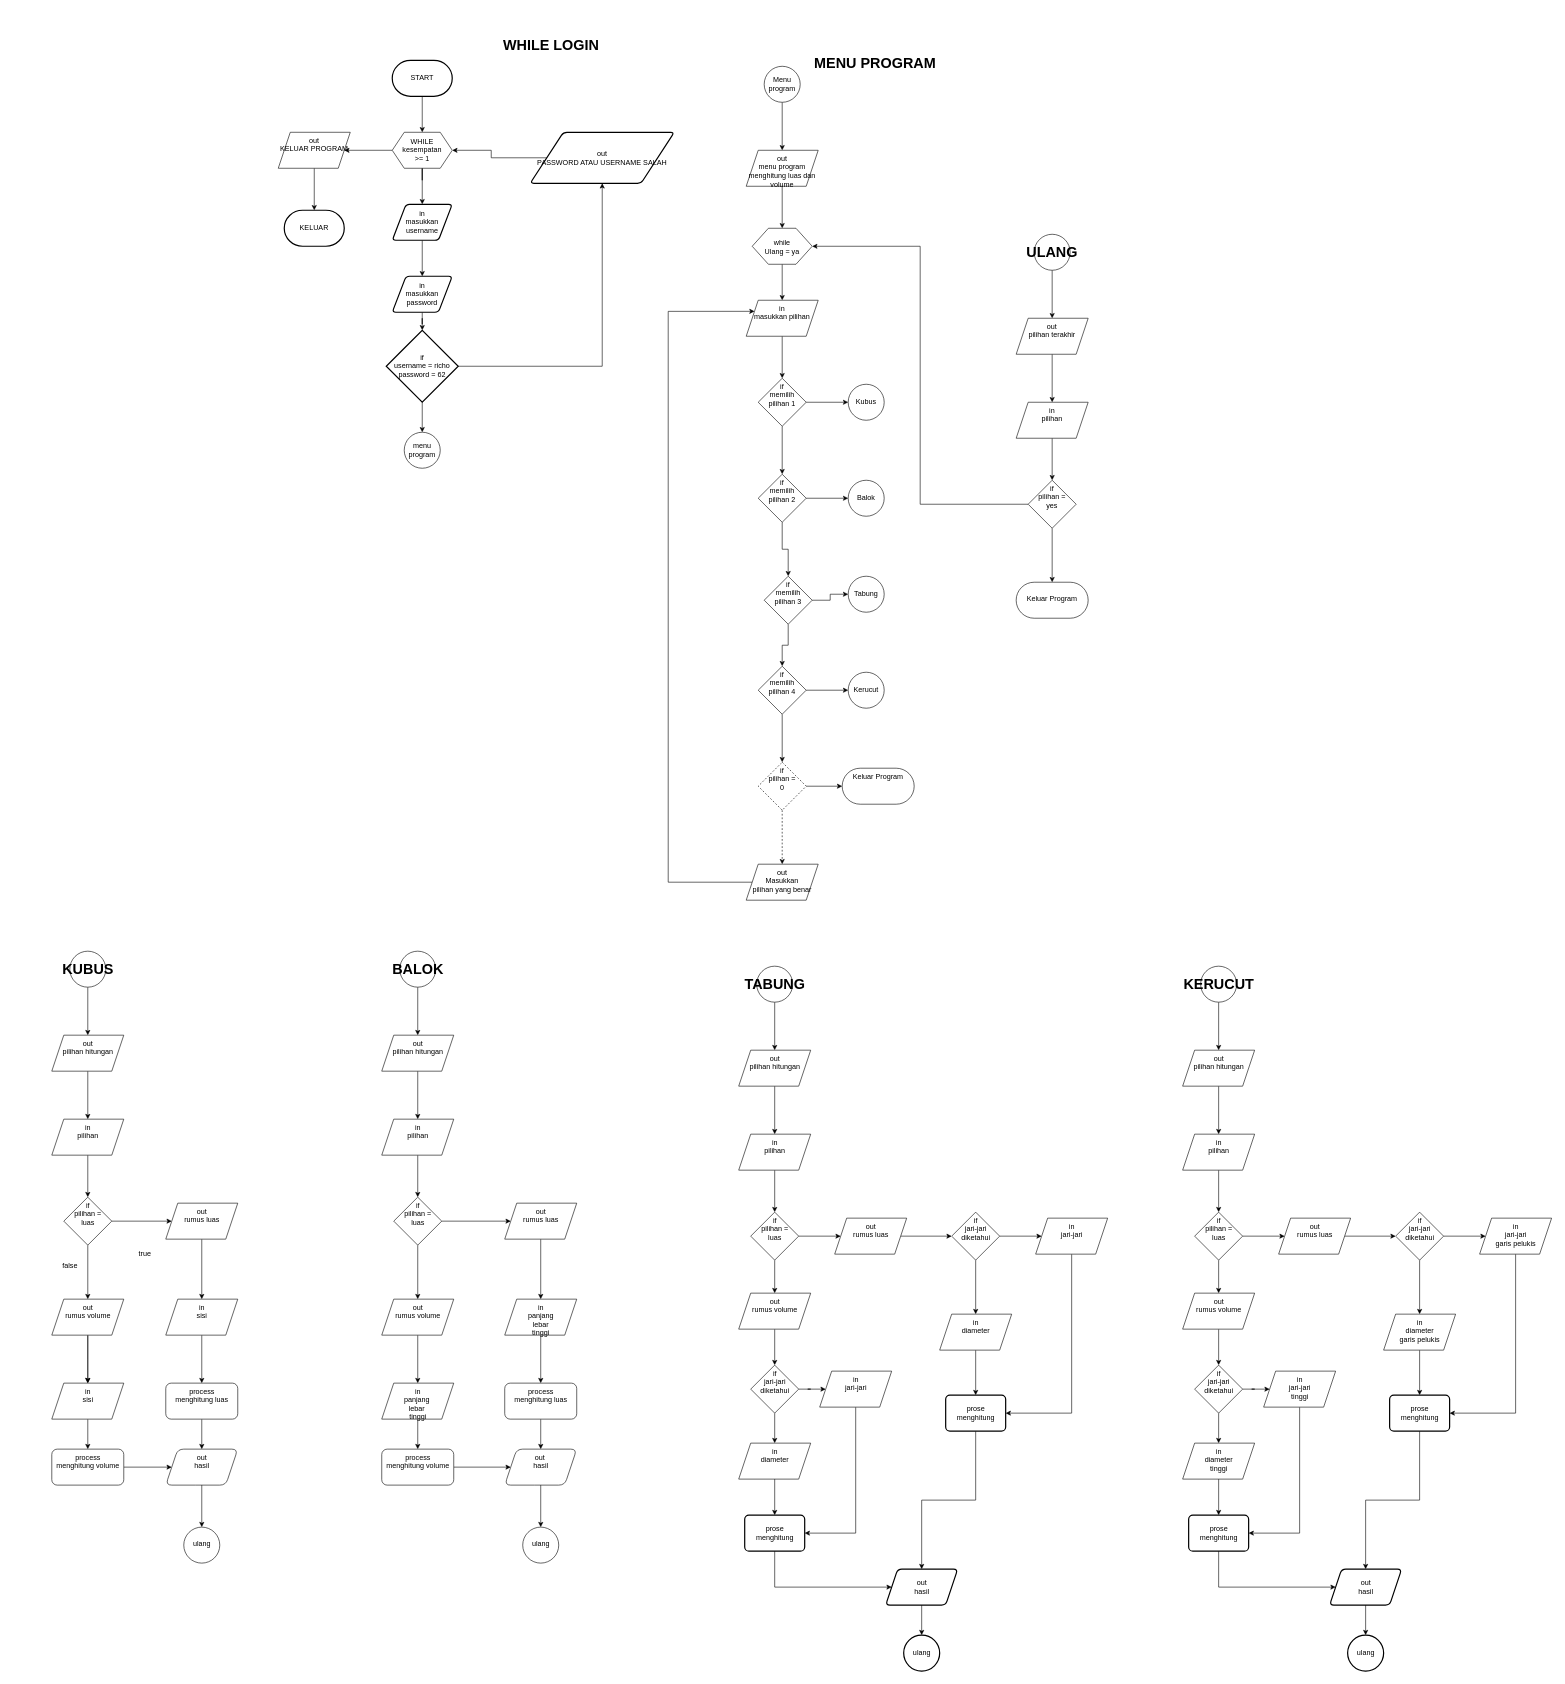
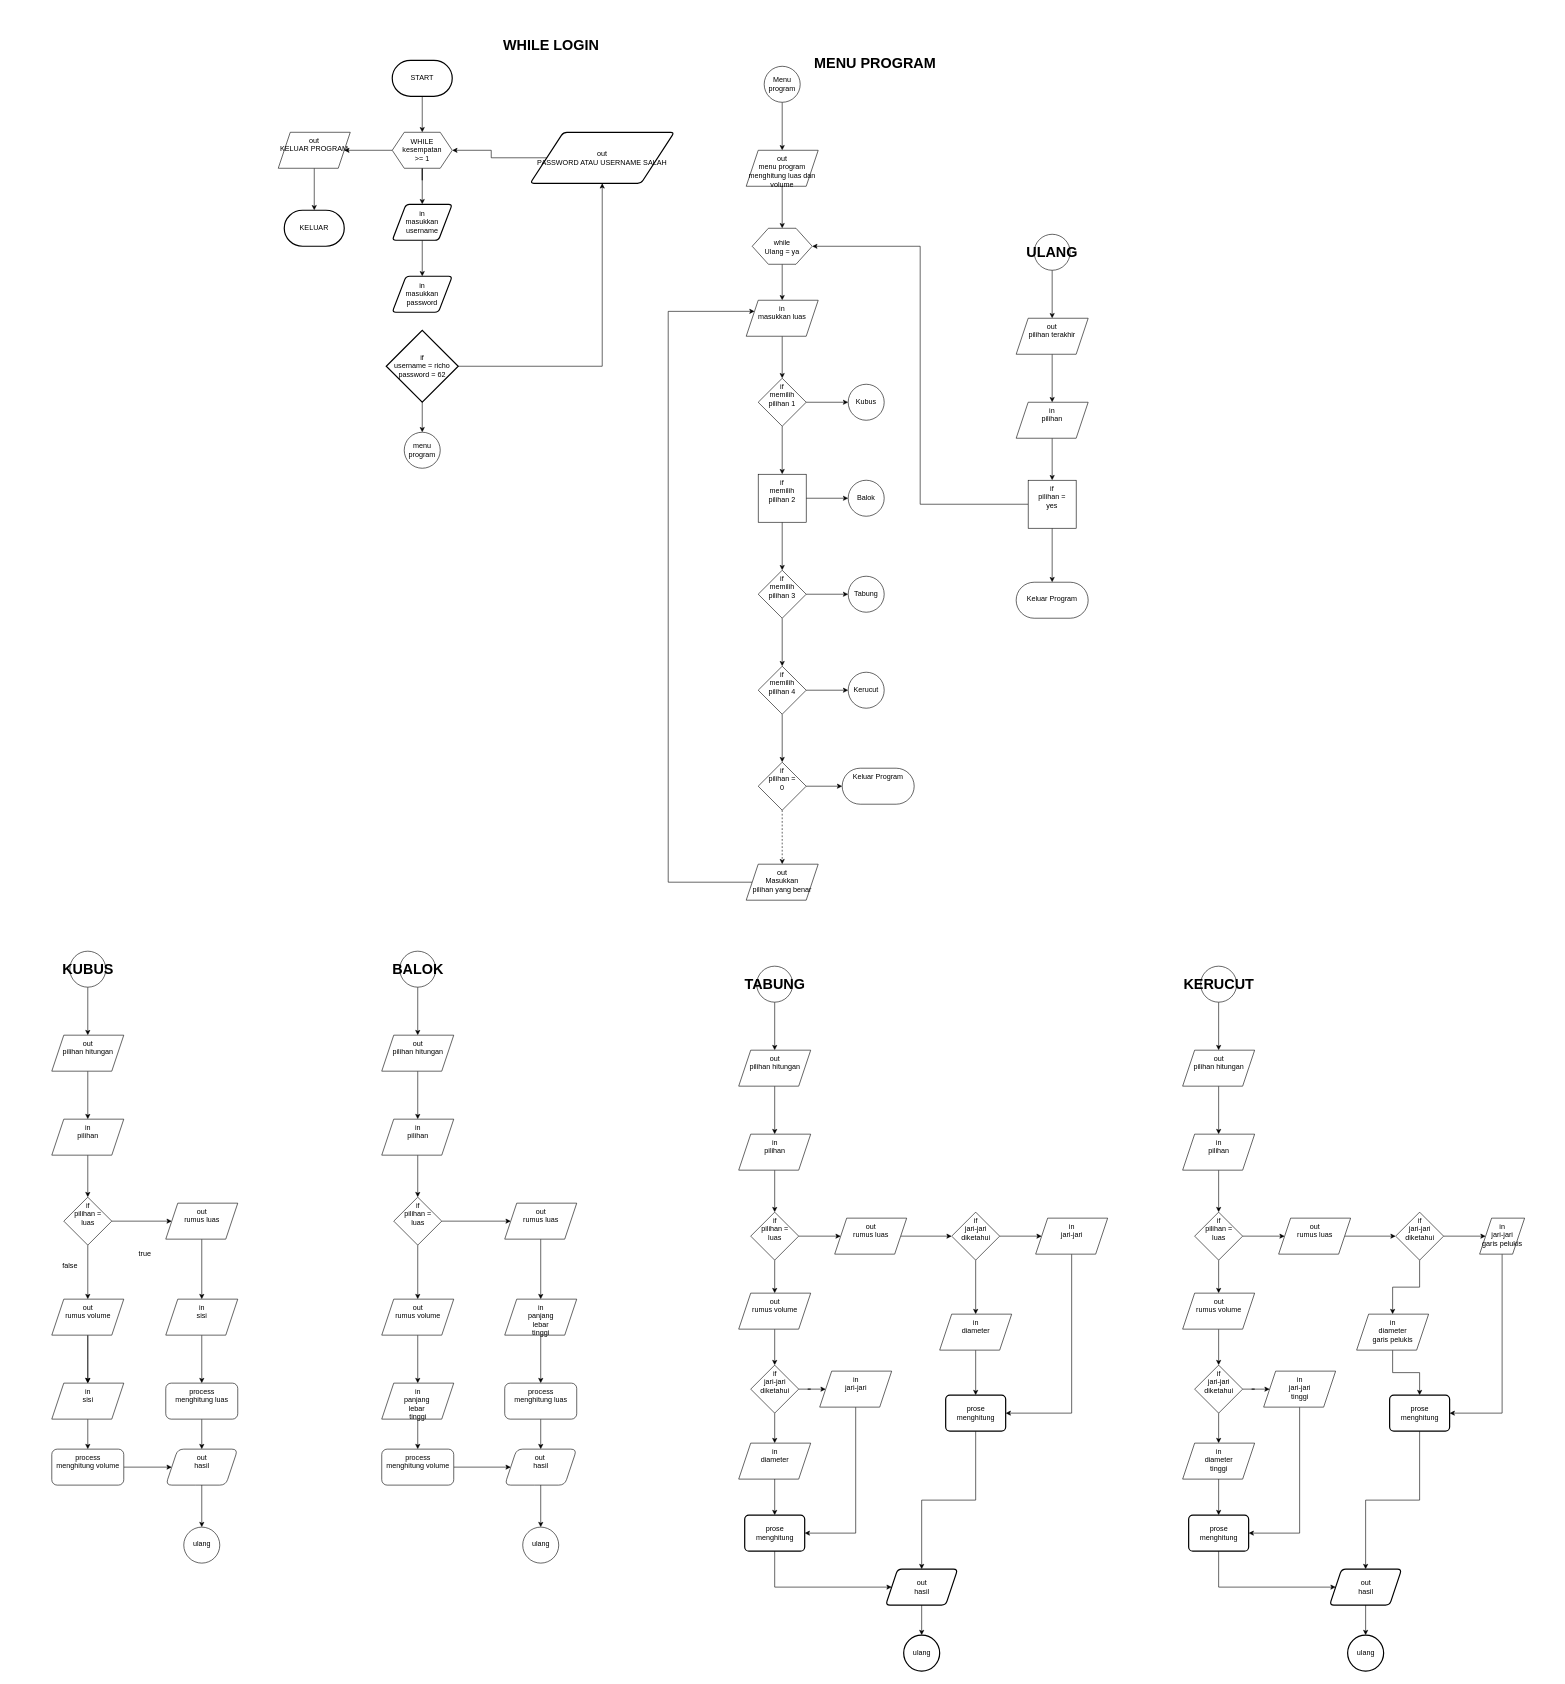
node "in masukkan pilihan": label "in masukkan pilihan" -> "in masukkan luas"
edge "in masukkan password" -> "if username = richo password = 62": removed
node "if memilih pilihan 2": shape diamond -> rectangle
node "if pilihan = yes": shape diamond -> rectangle
node "if memilih pilihan 3": moved (788, 600) -> (782, 594)
node "if pilihan = 0": style dashed -> solid
node "in jari-jari garis pelukis": size 72x36 -> 45x36
node "in diameter garis pelukis": moved (1420, 1332) -> (1393, 1332)
